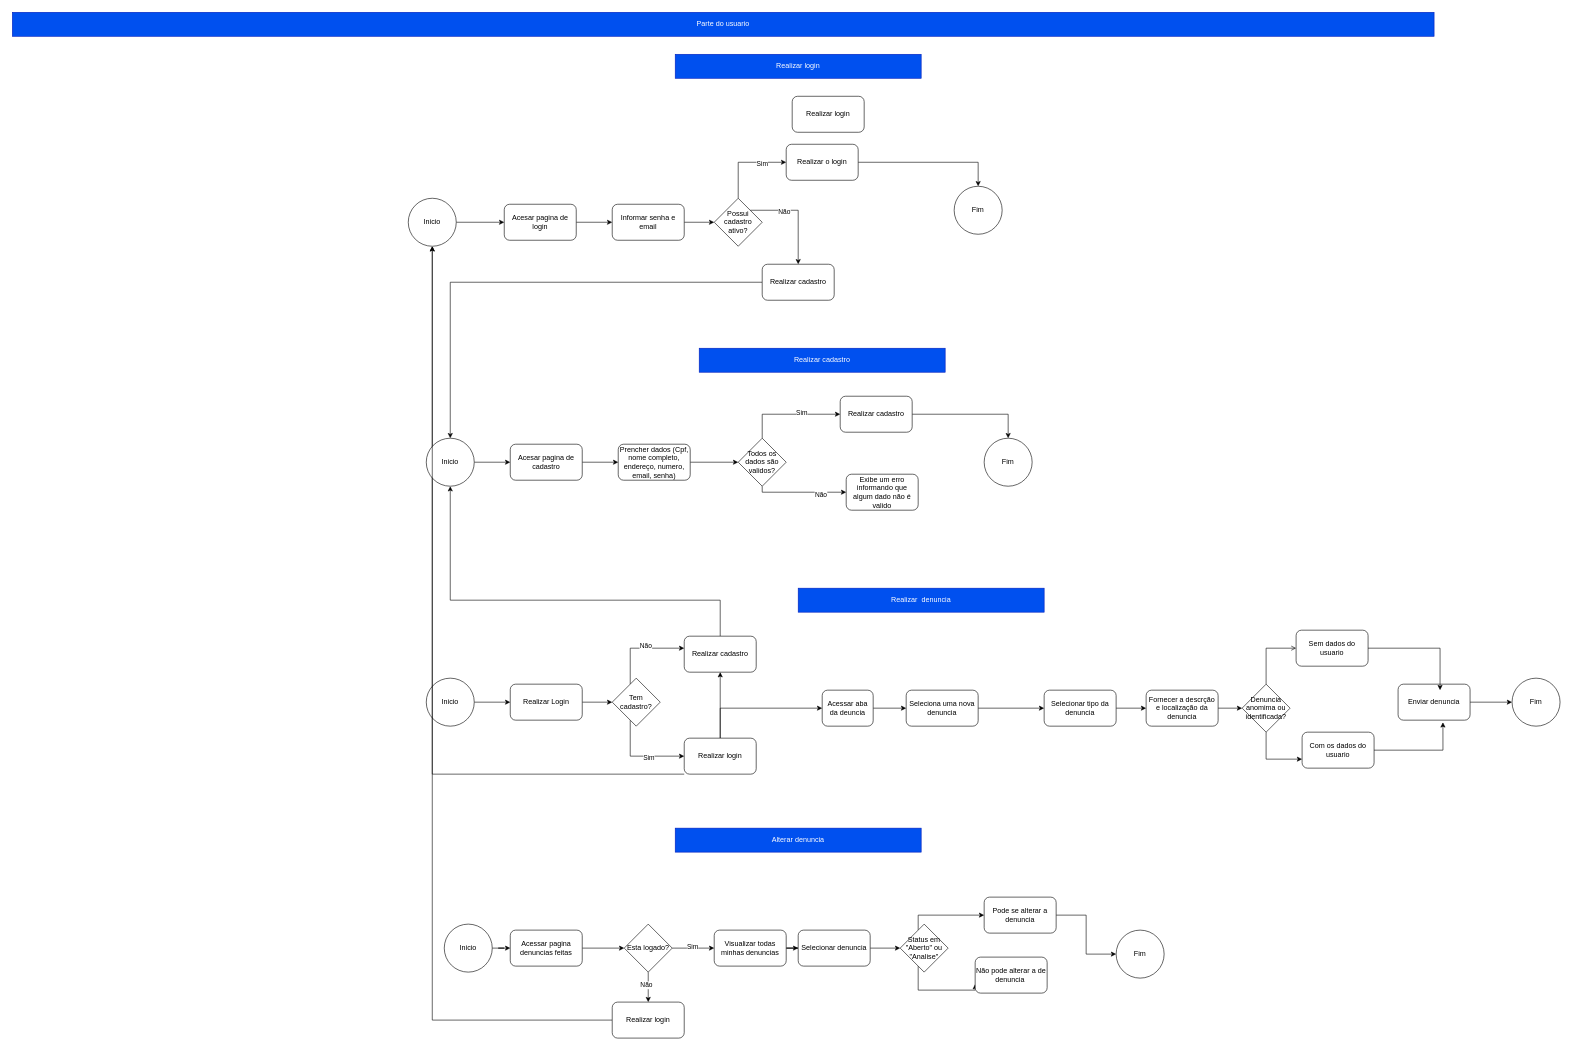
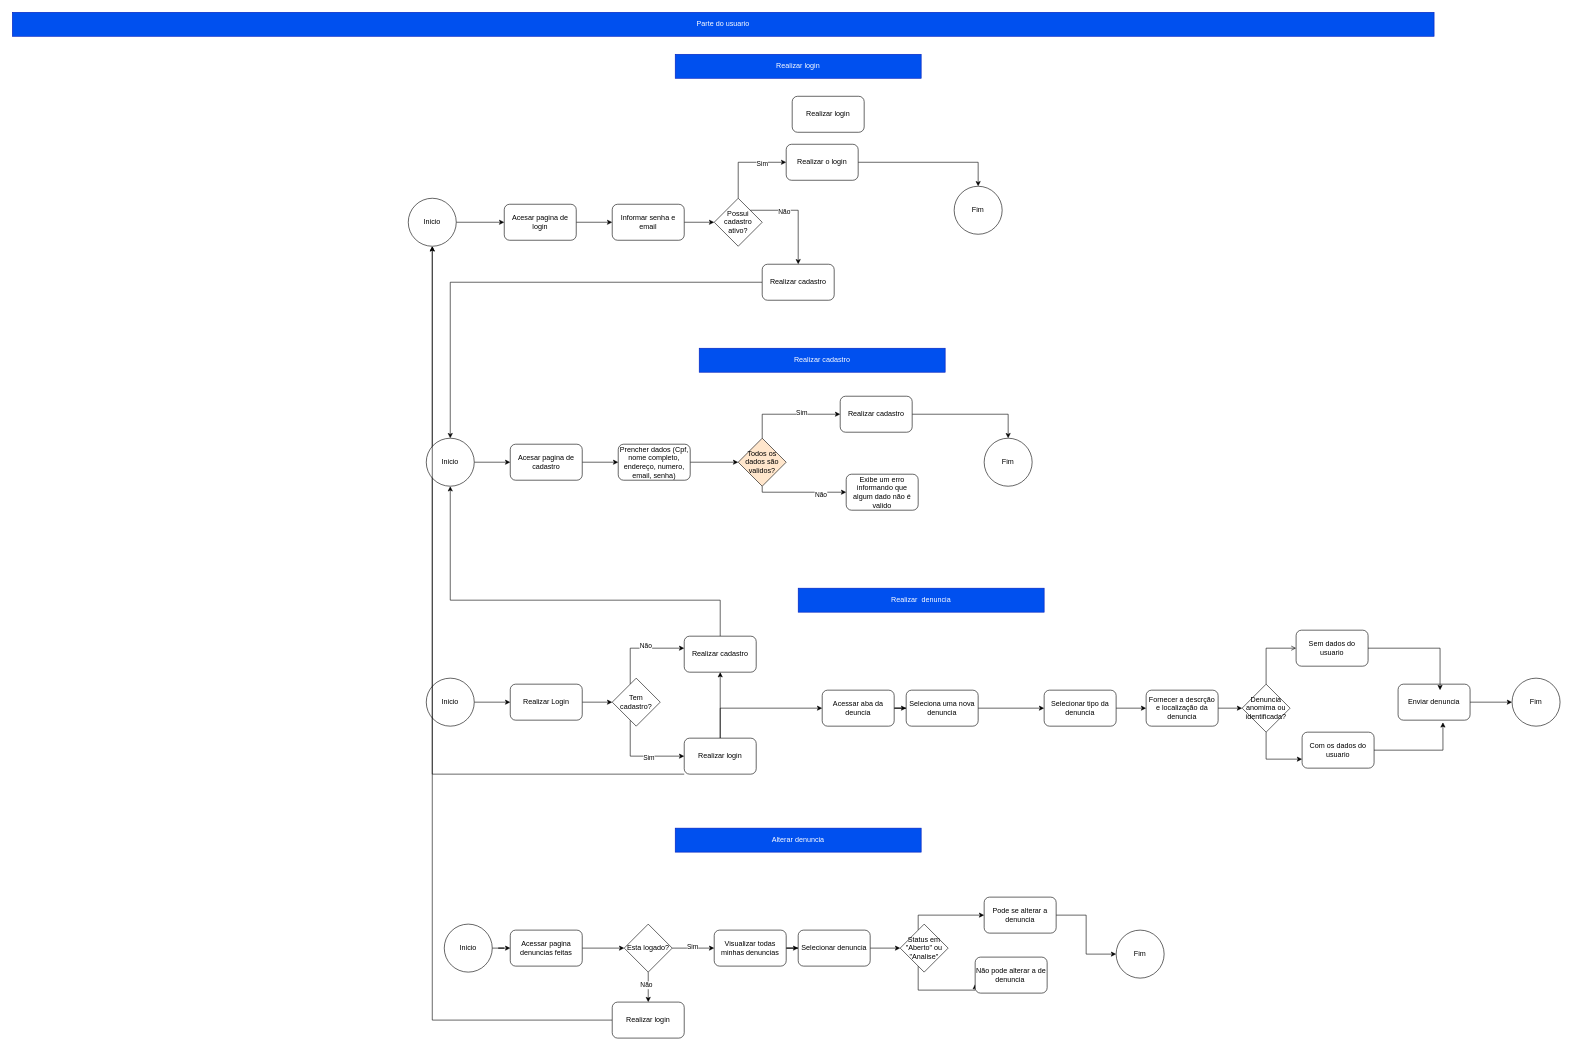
node "Todos os dados são validos?": fillcolor #ffffff -> #ffe6cc
node "Acessar aba da deuncia": size 51x36 -> 72x36
